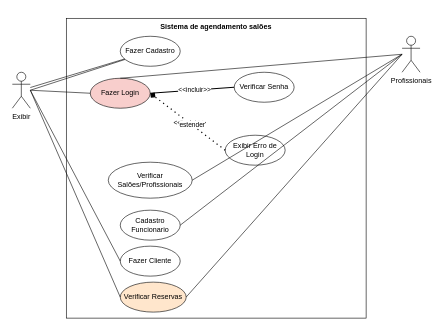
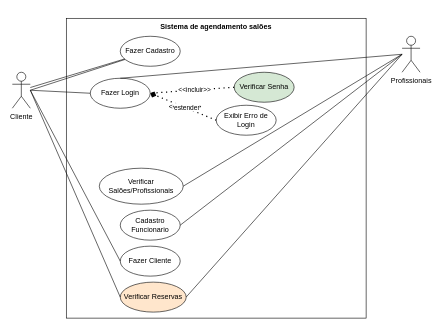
node "Verificar Senha": fillcolor #ffffff -> #d5e8d4
edge "Verificar Senha" -- "Fazer Login": style solid -> dashed
node "Fazer Login": fillcolor #f8cecc -> #ffffff
node "Exibir": label "Exibir" -> "Cliente"
node "Exibir Erro de Login": moved (255, 150) -> (246, 120)
node "Verificar Salões/Profissionais": moved (150, 180) -> (141, 186)
